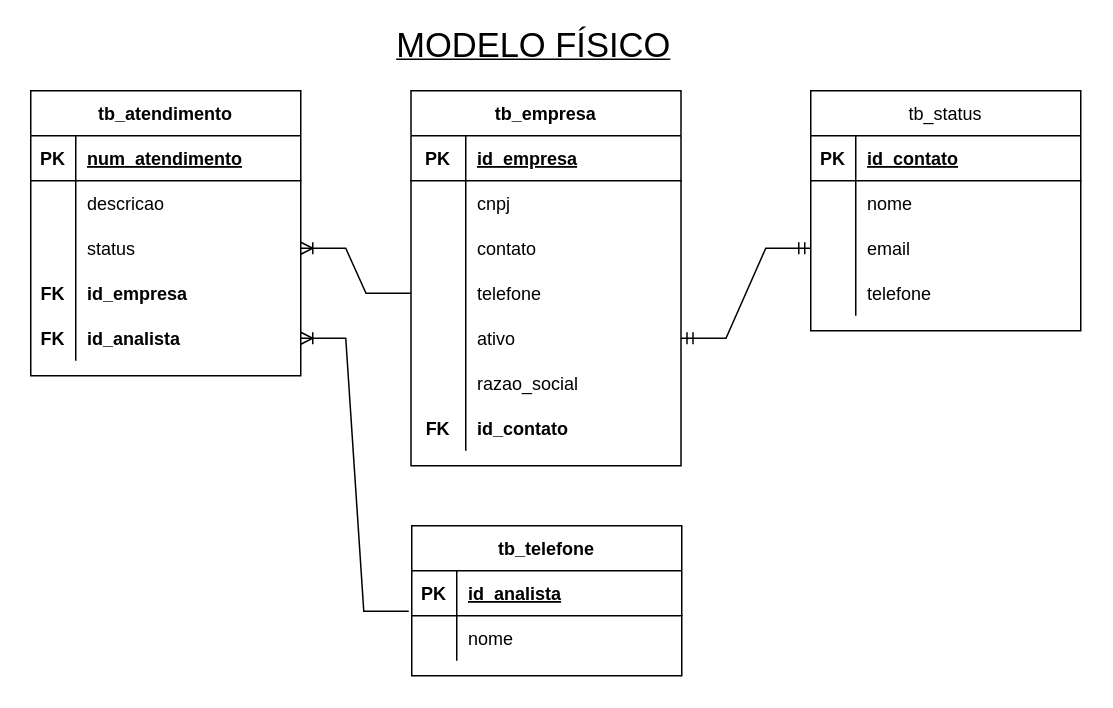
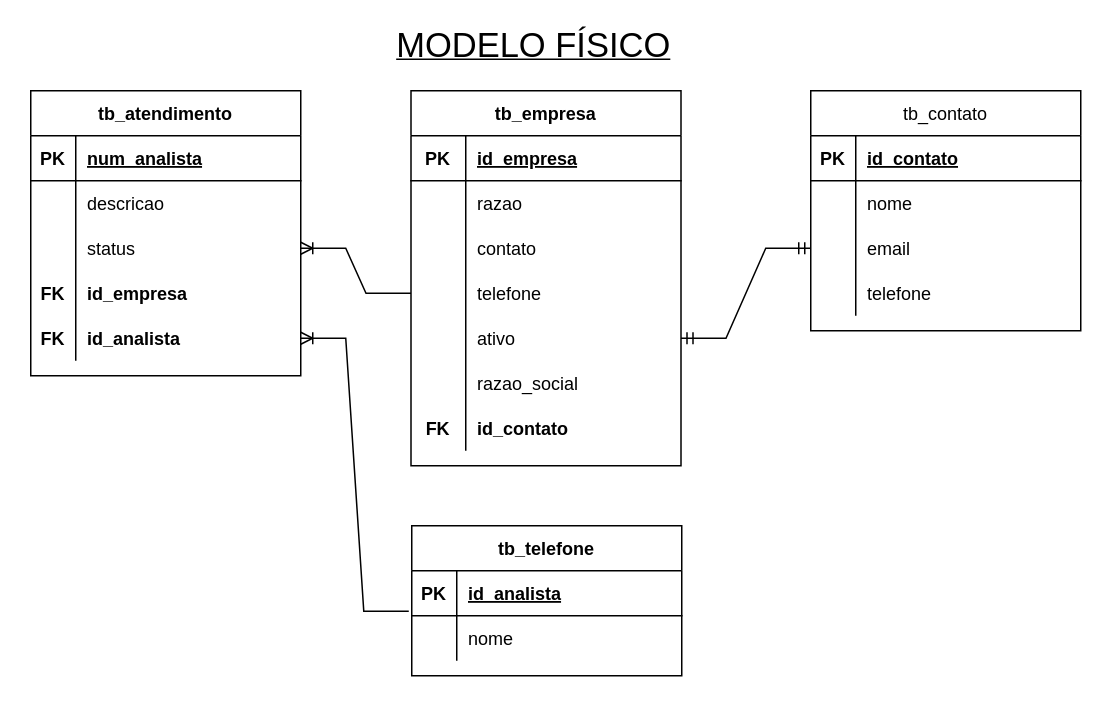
node "tb_status": label "tb_status" -> "tb_contato"
node "num_atendimento": label "num_atendimento" -> "num_analista"
node "cnpj": label "cnpj" -> "razao"
